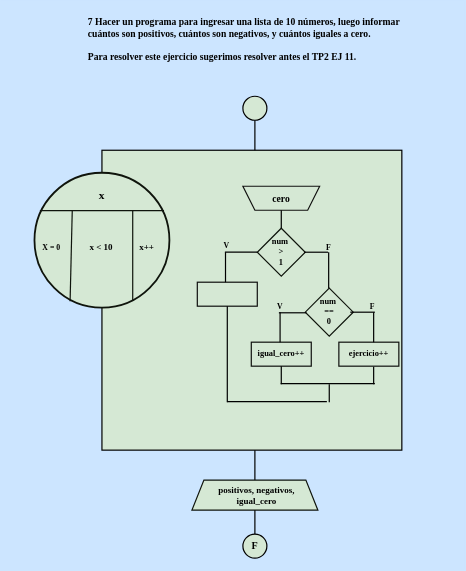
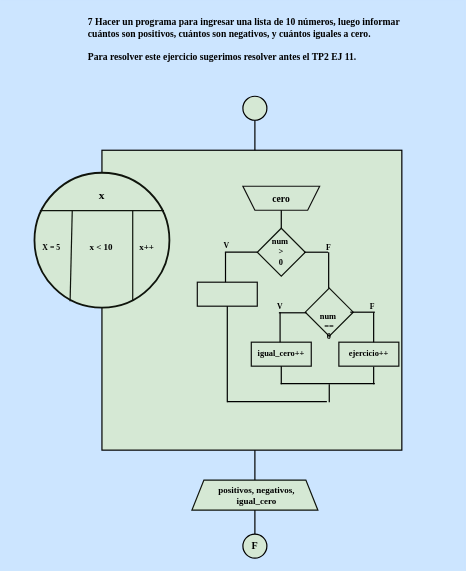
node "X = 0": label "X = 0" -> "X = 5"
node "num > 1": label "num > 1" -> "num > 0"
node "num == 0": moved (329, 312) -> (329, 327)
